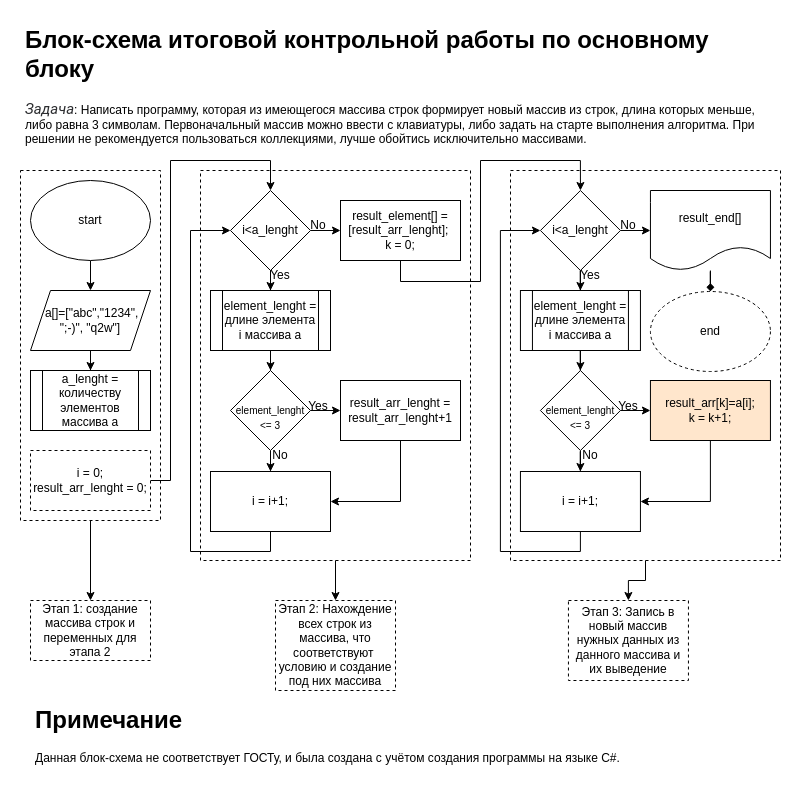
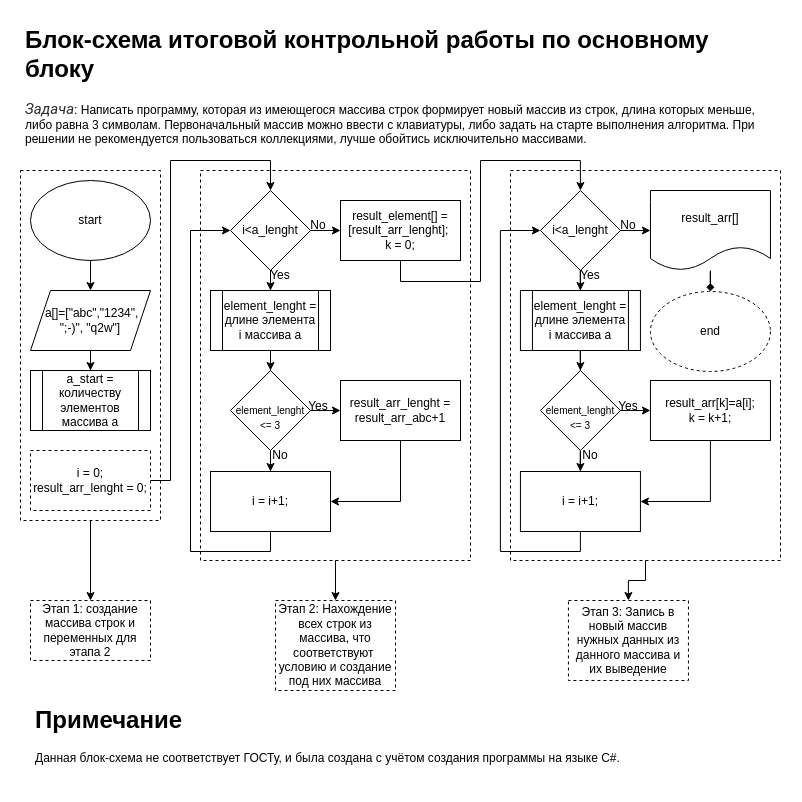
node "result_end[]": label "result_end[]" -> "result_arr[]"
node "a_lenght = количеству элементов массива а": label "a_lenght = количеству элементов массива а" -> "a_start = количеству элементов массива а"
node "result_arr_lenght = result_arr_lenght+1": label "result_arr_lenght = result_arr_lenght+1" -> "result_arr_lenght = result_arr_abc+1"
node "result_arr[k]=a[i]; k = k+1;": fillcolor #ffe6cc -> #ffffff
